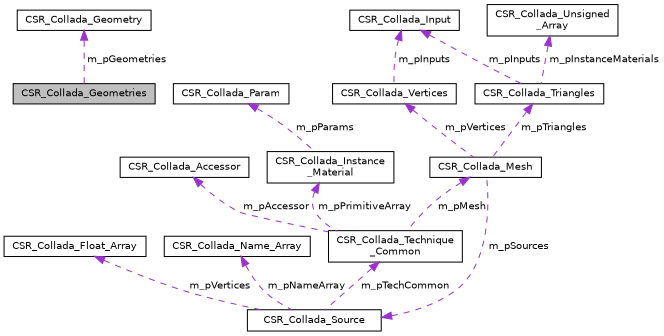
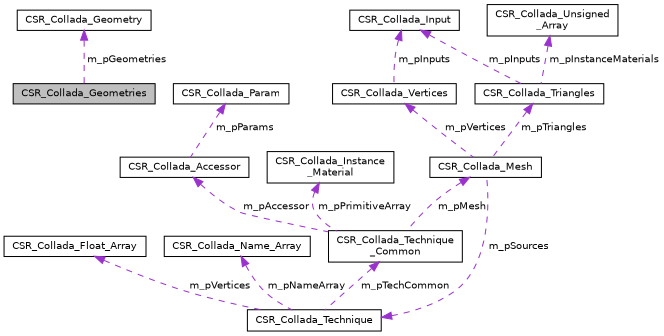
edge "CSR_Collada_Instance _Material" -> "CSR_Collada_Param": now "CSR_Collada_Accessor" -> "CSR_Collada_Param"
node "CSR_Collada_Source": label "CSR_Collada_Source" -> "CSR_Collada_Technique"
